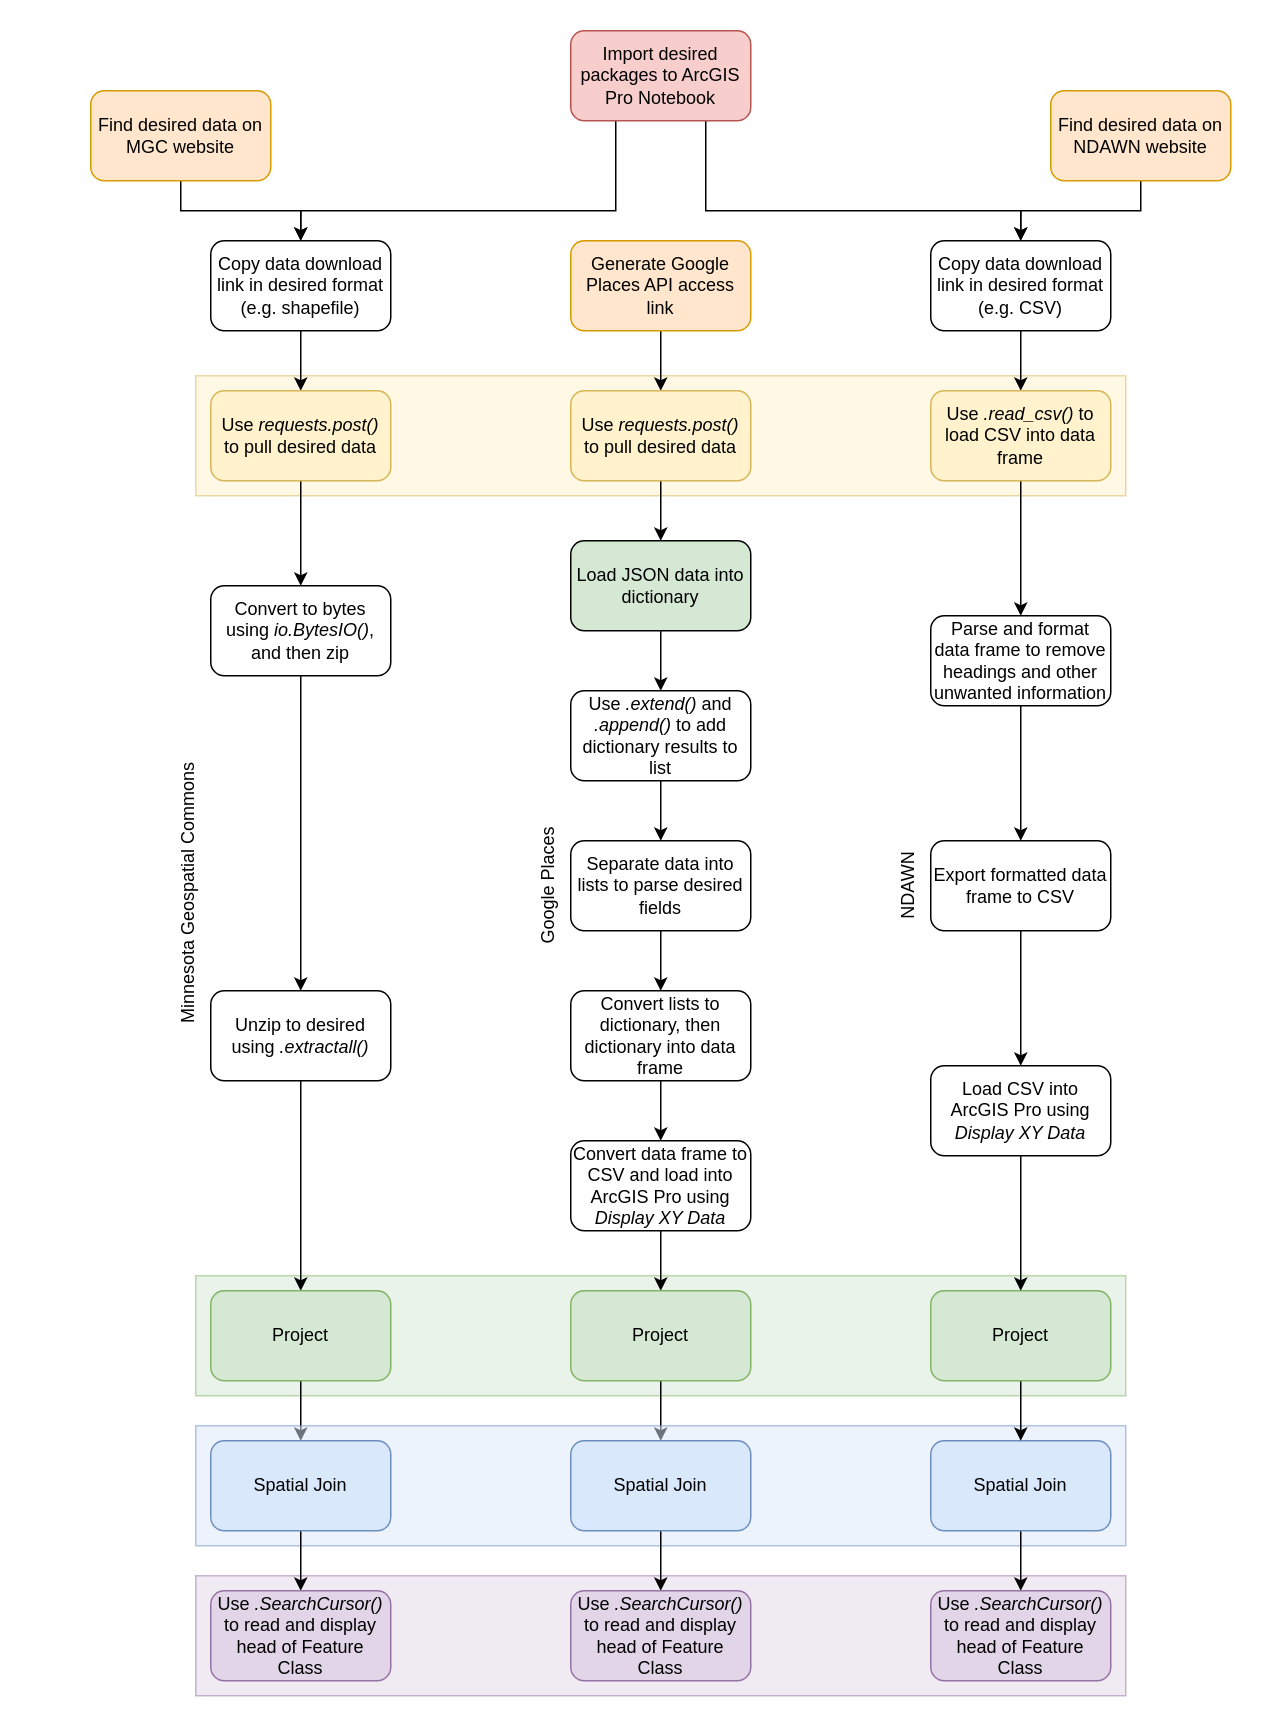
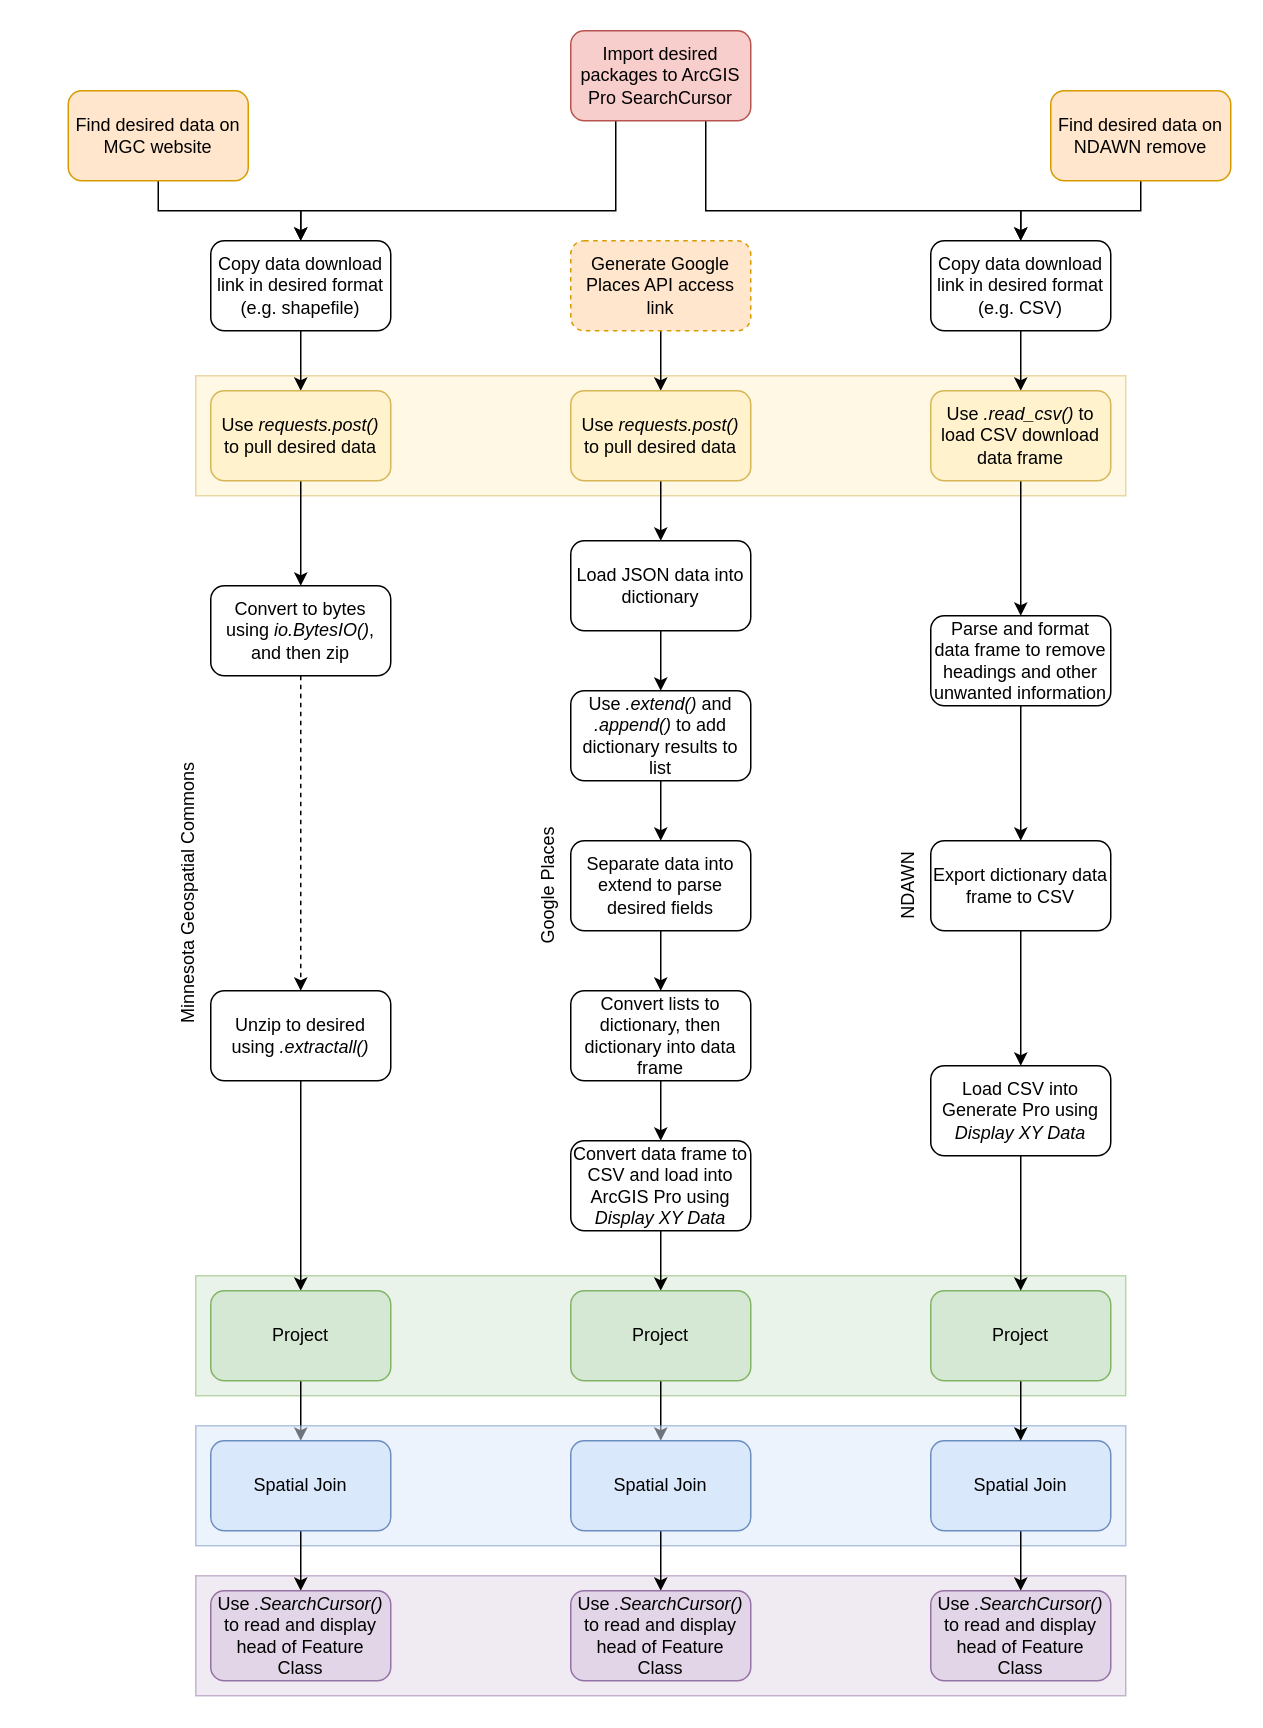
node "Import desired packages to ArcGIS Pro Notebook": label "Import desired packages to ArcGIS Pro Notebook" -> "Import desired packages to ArcGIS Pro SearchCursor"
node "Find desired data on MGC website": moved (181, 136) -> (158, 136)
node "Find desired data on NDAWN website": label "Find desired data on NDAWN website" -> "Find desired data on NDAWN remove"
node "Generate Google Places API access link": style solid -> dashed
node "Use .read_csv() to load CSV into data frame": label "Use .read_csv() to load CSV into data frame" -> "Use .read_csv() to load CSV download data frame"
node "Load JSON data into dictionary": fillcolor #d5e8d4 -> #ffffff
edge "Convert to bytes using io.BytesIO(), and then zip" -> "Unzip to desired using .extractall()": style solid -> dashed
node "Separate data into lists to parse desired fields": label "Separate data into lists to parse desired fields" -> "Separate data into extend to parse desired fields"
node "Export formatted data frame to CSV": label "Export formatted data frame to CSV" -> "Export dictionary data frame to CSV"
node "Load CSV into ArcGIS Pro using Display XY Data": label "Load CSV into ArcGIS Pro using Display XY Data" -> "Load CSV into Generate Pro using Display XY Data"
